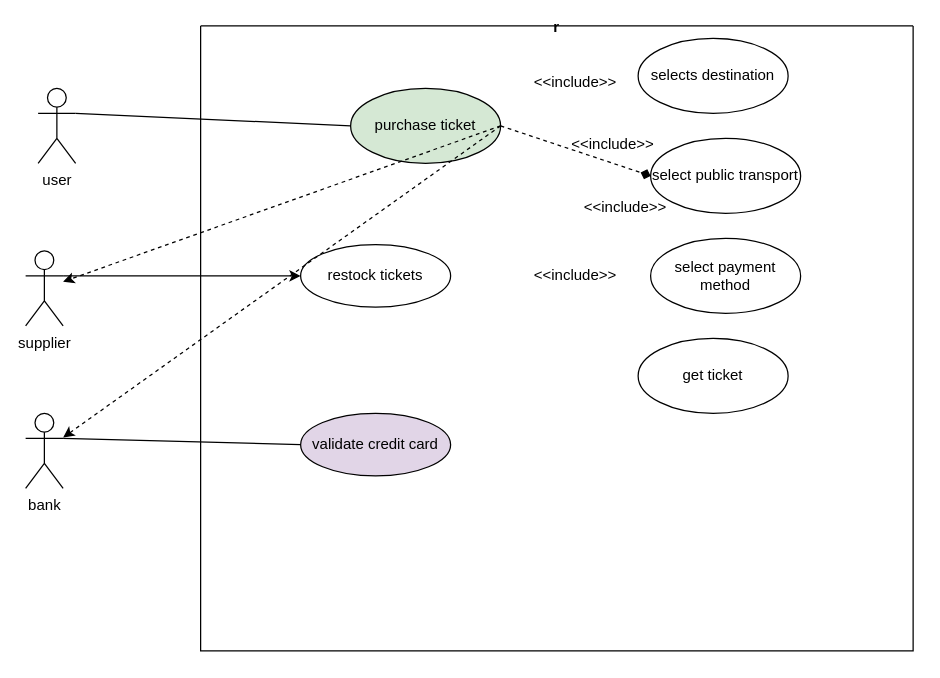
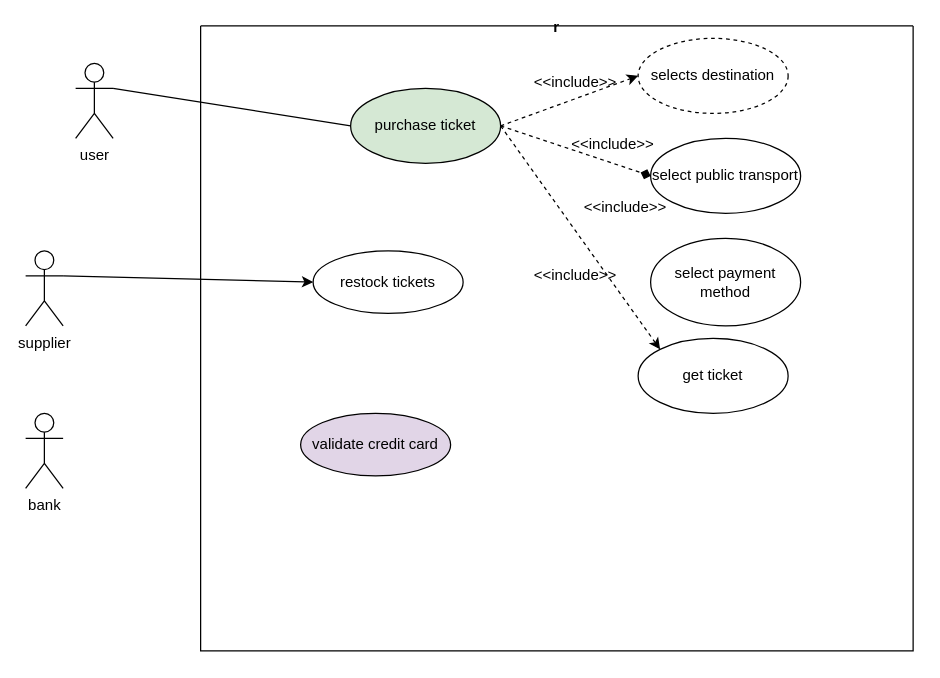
node "selects destination": style solid -> dashed
node "user": moved (57, 126) -> (94, 101)
edge "purchase ticket" -> "supplier": now "purchase ticket" -> "selects destination"
node "restock tickets": moved (376, 276) -> (388, 282)
node "select payment method": size 150x75 -> 150x88
edge "purchase ticket" -> "bank": now "purchase ticket" -> "get ticket"
edge "validate credit card" -- "bank": removed
